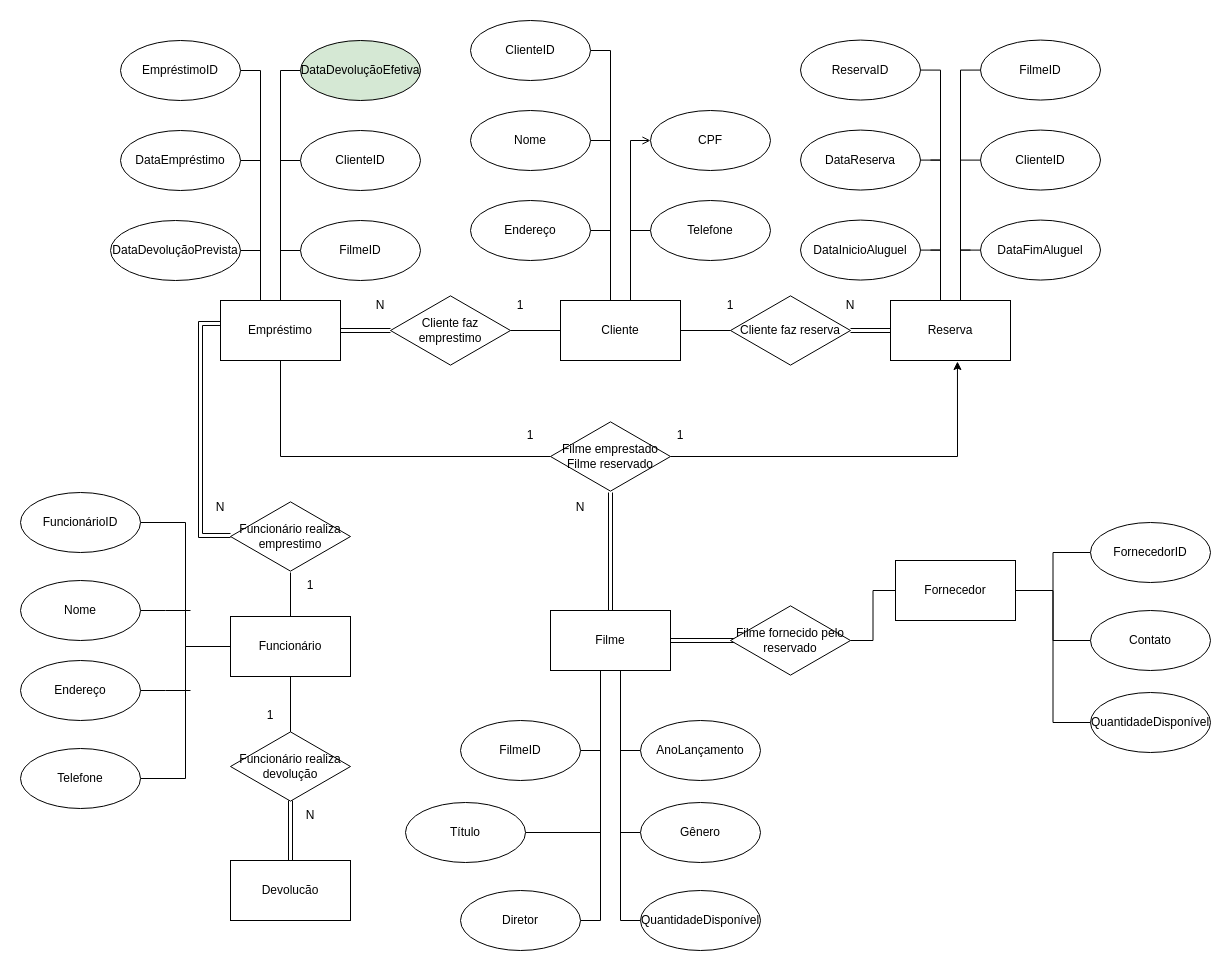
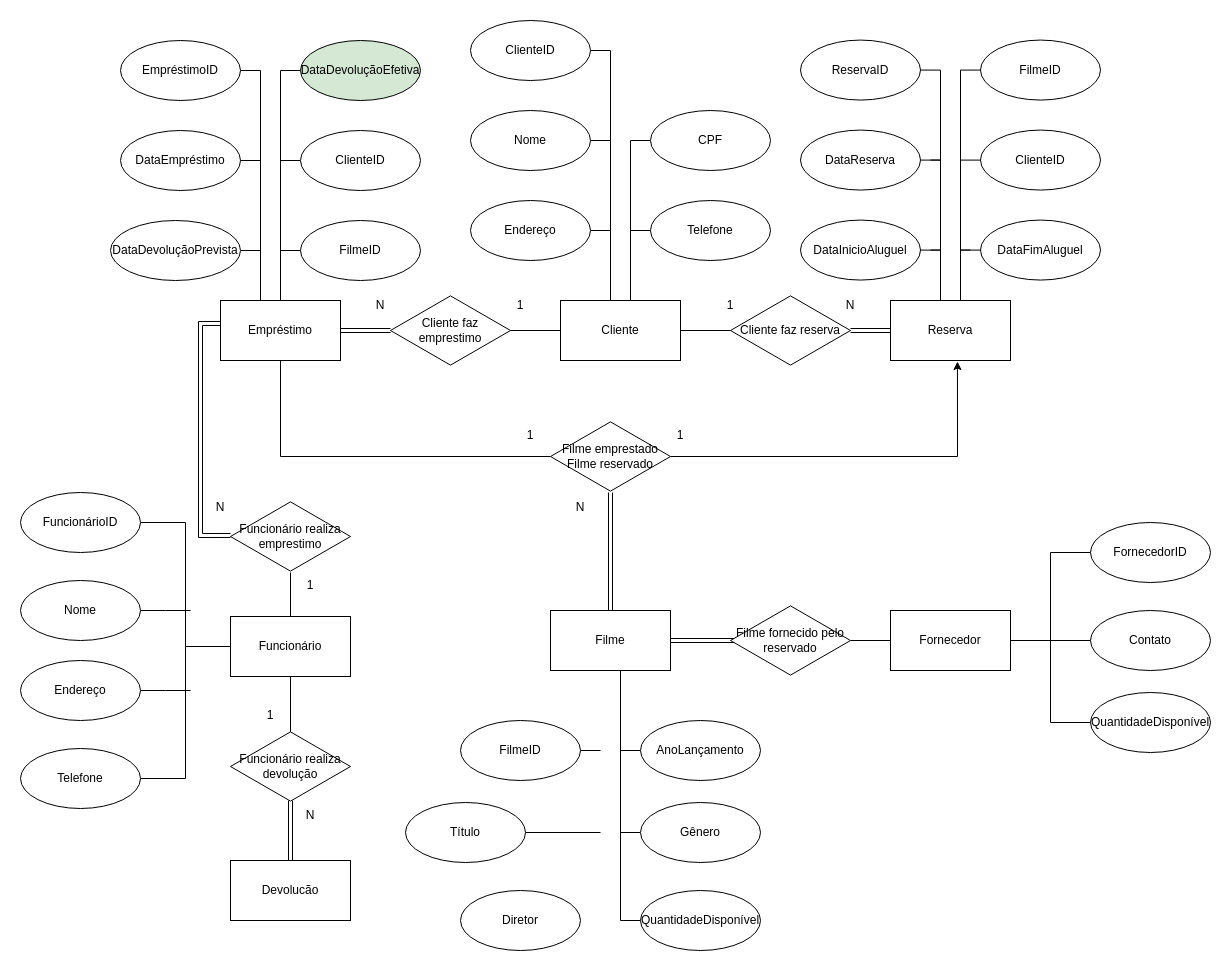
edge "Cliente" -> "CPF": arrowhead open -> none
node "Fornecedor": moved (956, 591) -> (951, 641)
edge "Filme" -- "Diretor": removed
